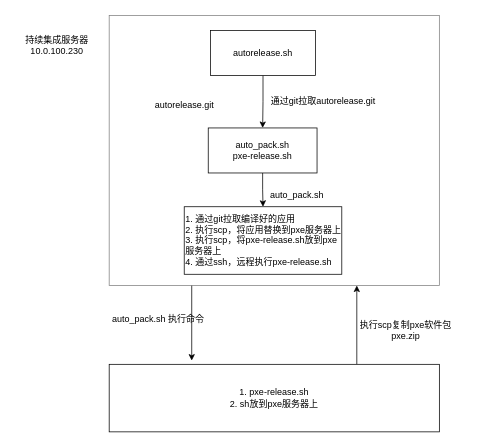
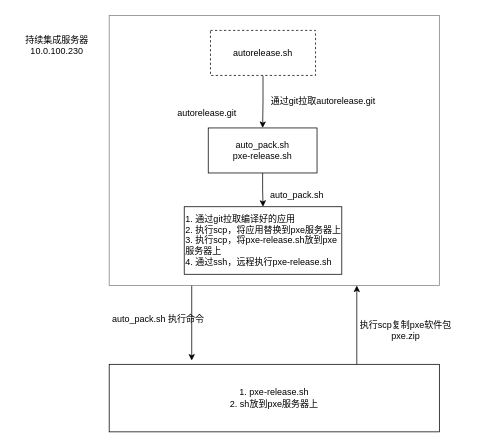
node "autorelease.sh": style solid -> dashed
node "autorelease.git": moved (184, 105) -> (207, 113)
